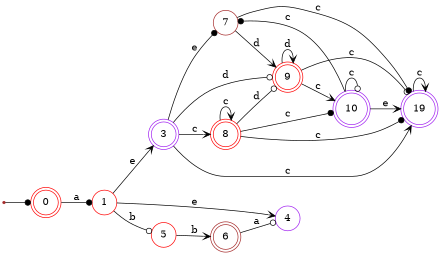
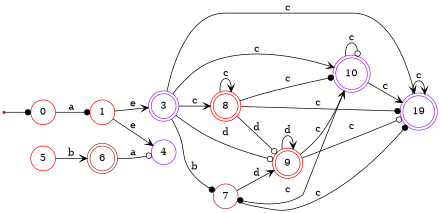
edge "3" -> "7": label "e" -> "b"
edge "3" -> "10": added, label "c"
edge "10" -> "19": label "e" -> "c"
node "0": shape doublecircle -> circle
edge "1" -> "5": removed, label "b"
